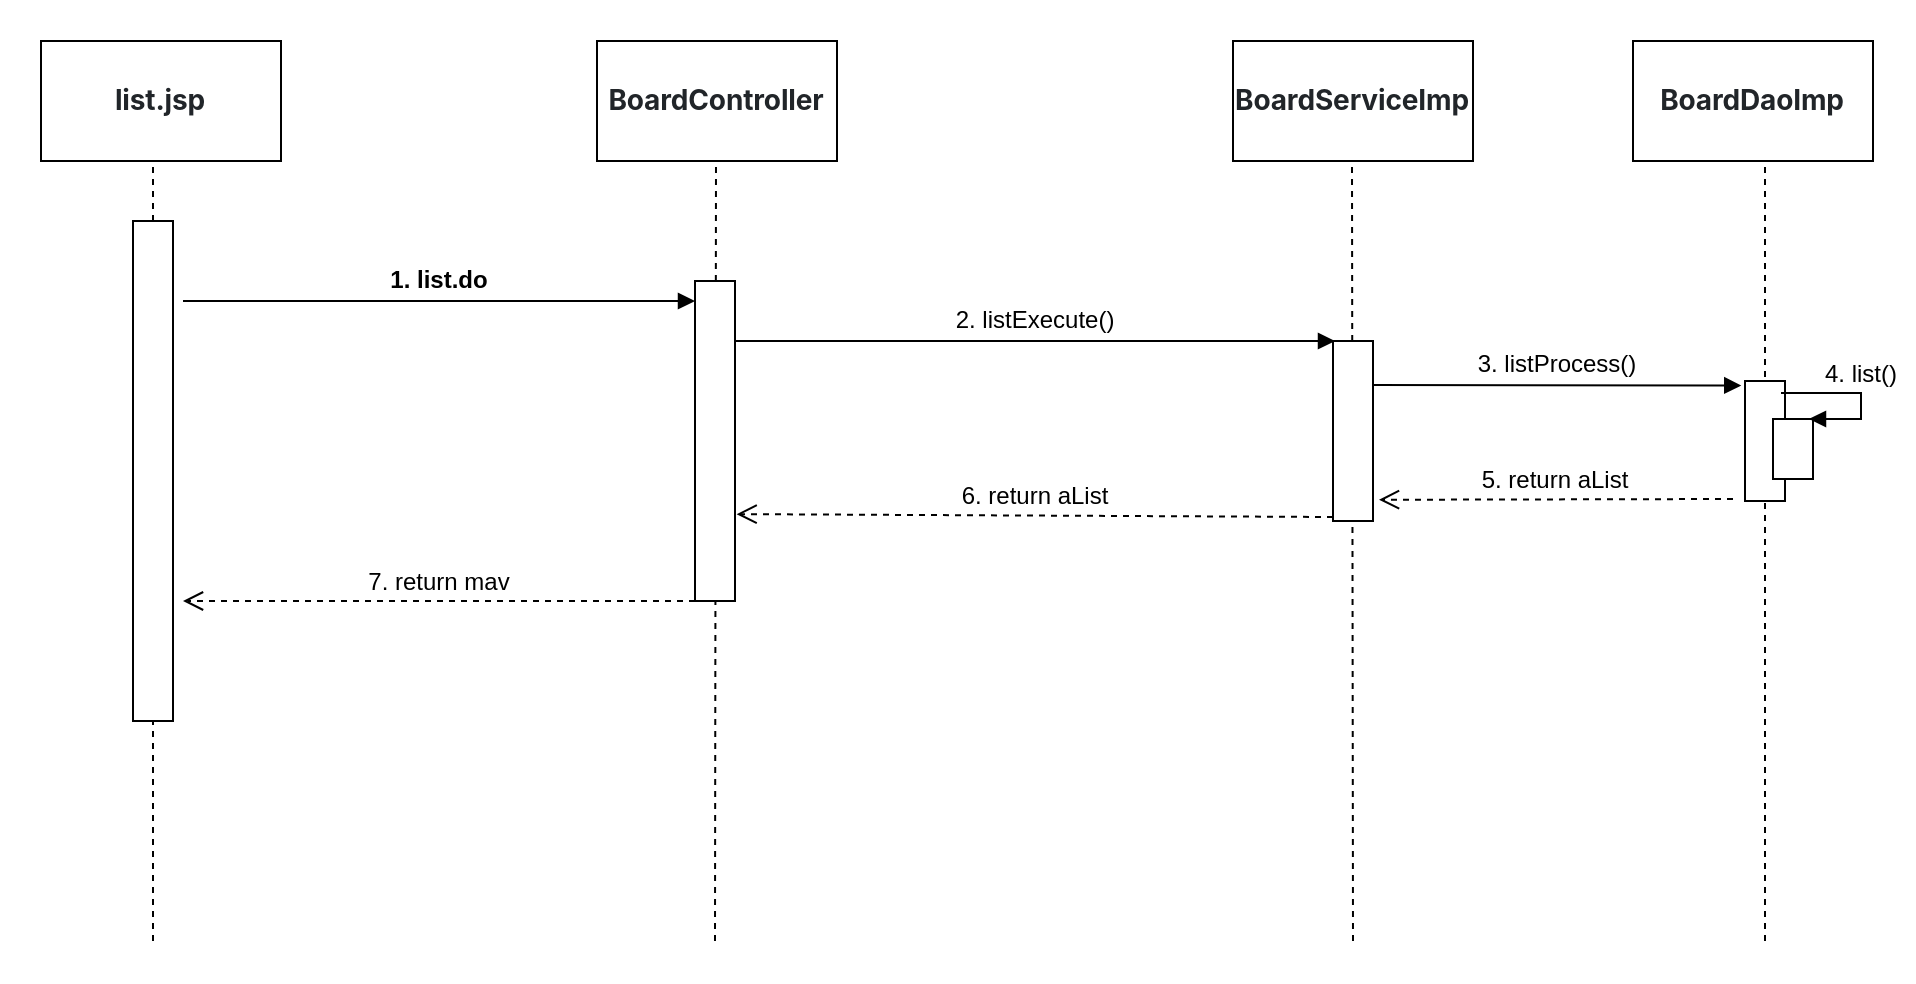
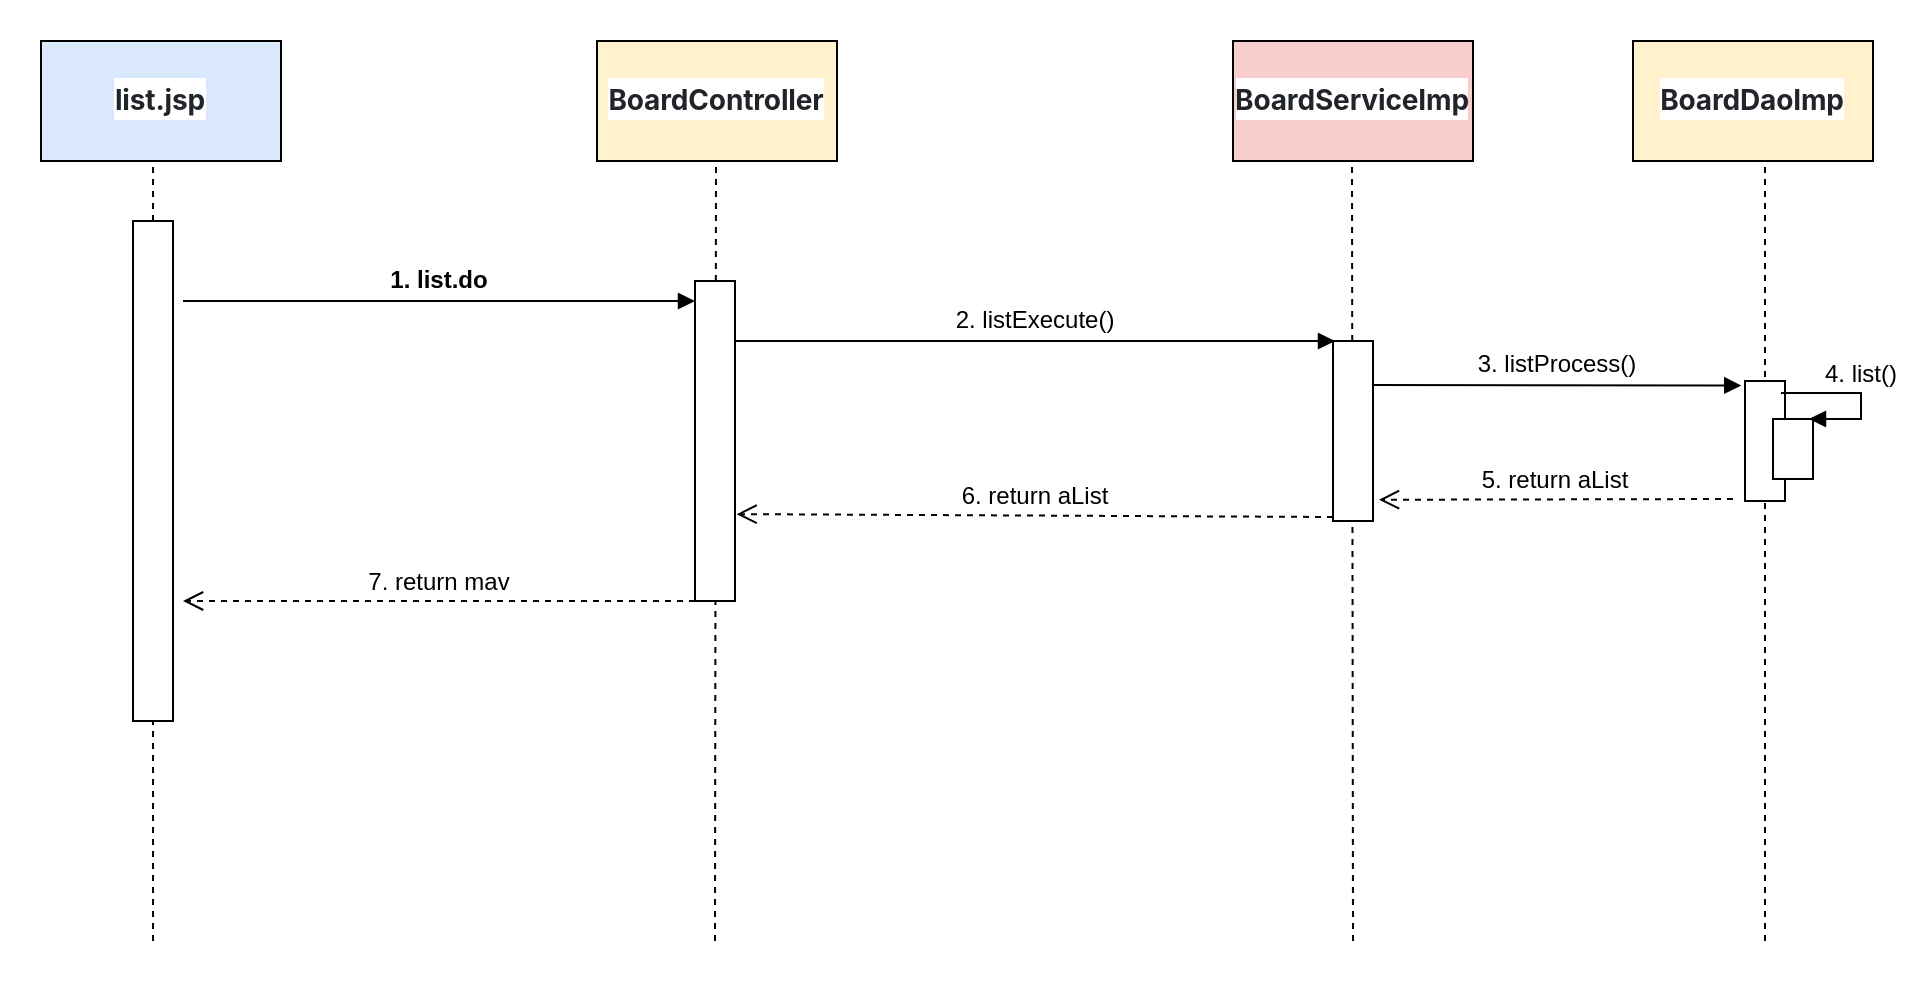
node "list.jsp": fillcolor #ffffff -> #dae8fc
node "BoardController": fillcolor #ffffff -> #fff2cc
node "BoardServiceImp": fillcolor #ffffff -> #f8cecc
node "BoardDaoImp": fillcolor #ffffff -> #fff2cc
